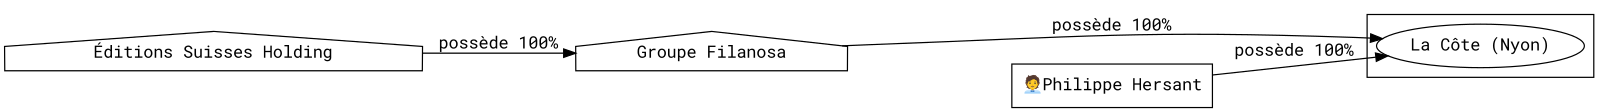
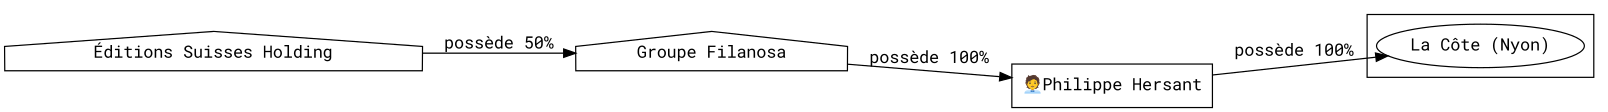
edge "Groupe Filanosa" -> "La Côte (Nyon)": now "Groupe Filanosa" -> "🧑‍💼Philippe Hersant"
edge "Éditions Suisses Holding" -> "Groupe Filanosa": label "possède 100%" -> "possède 50%"
